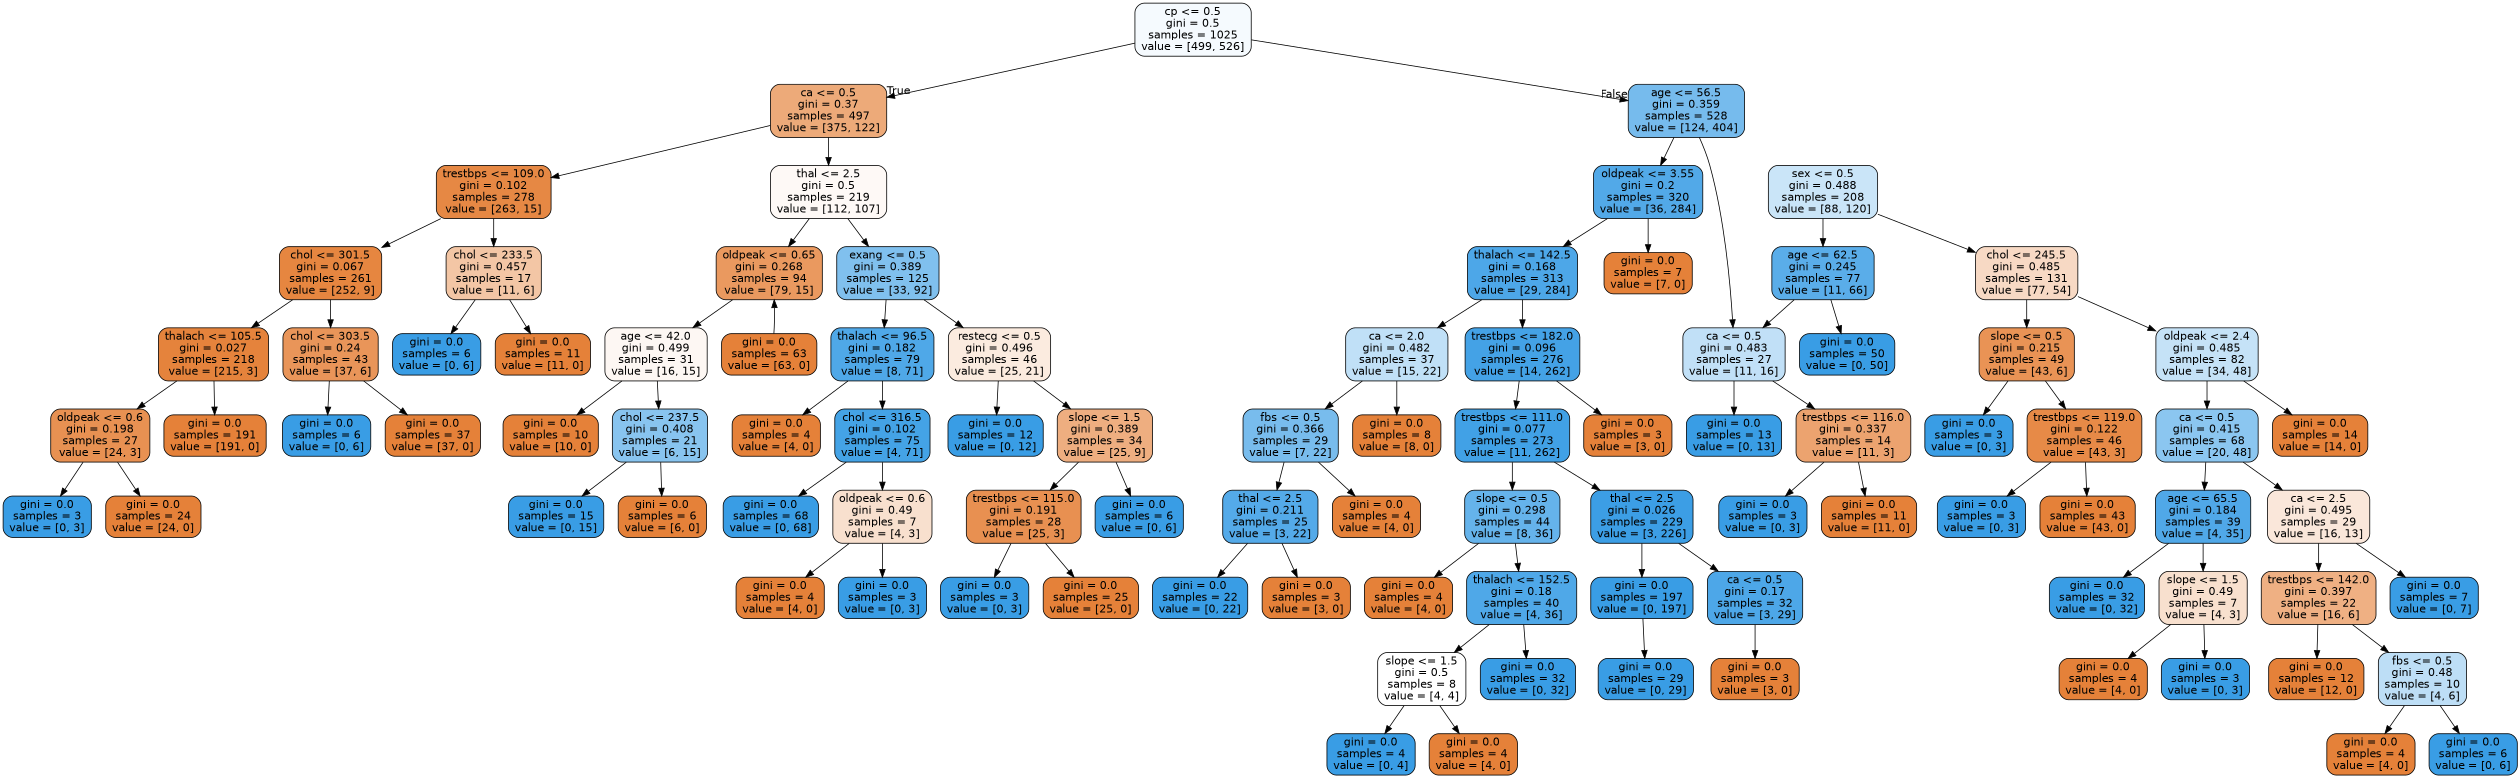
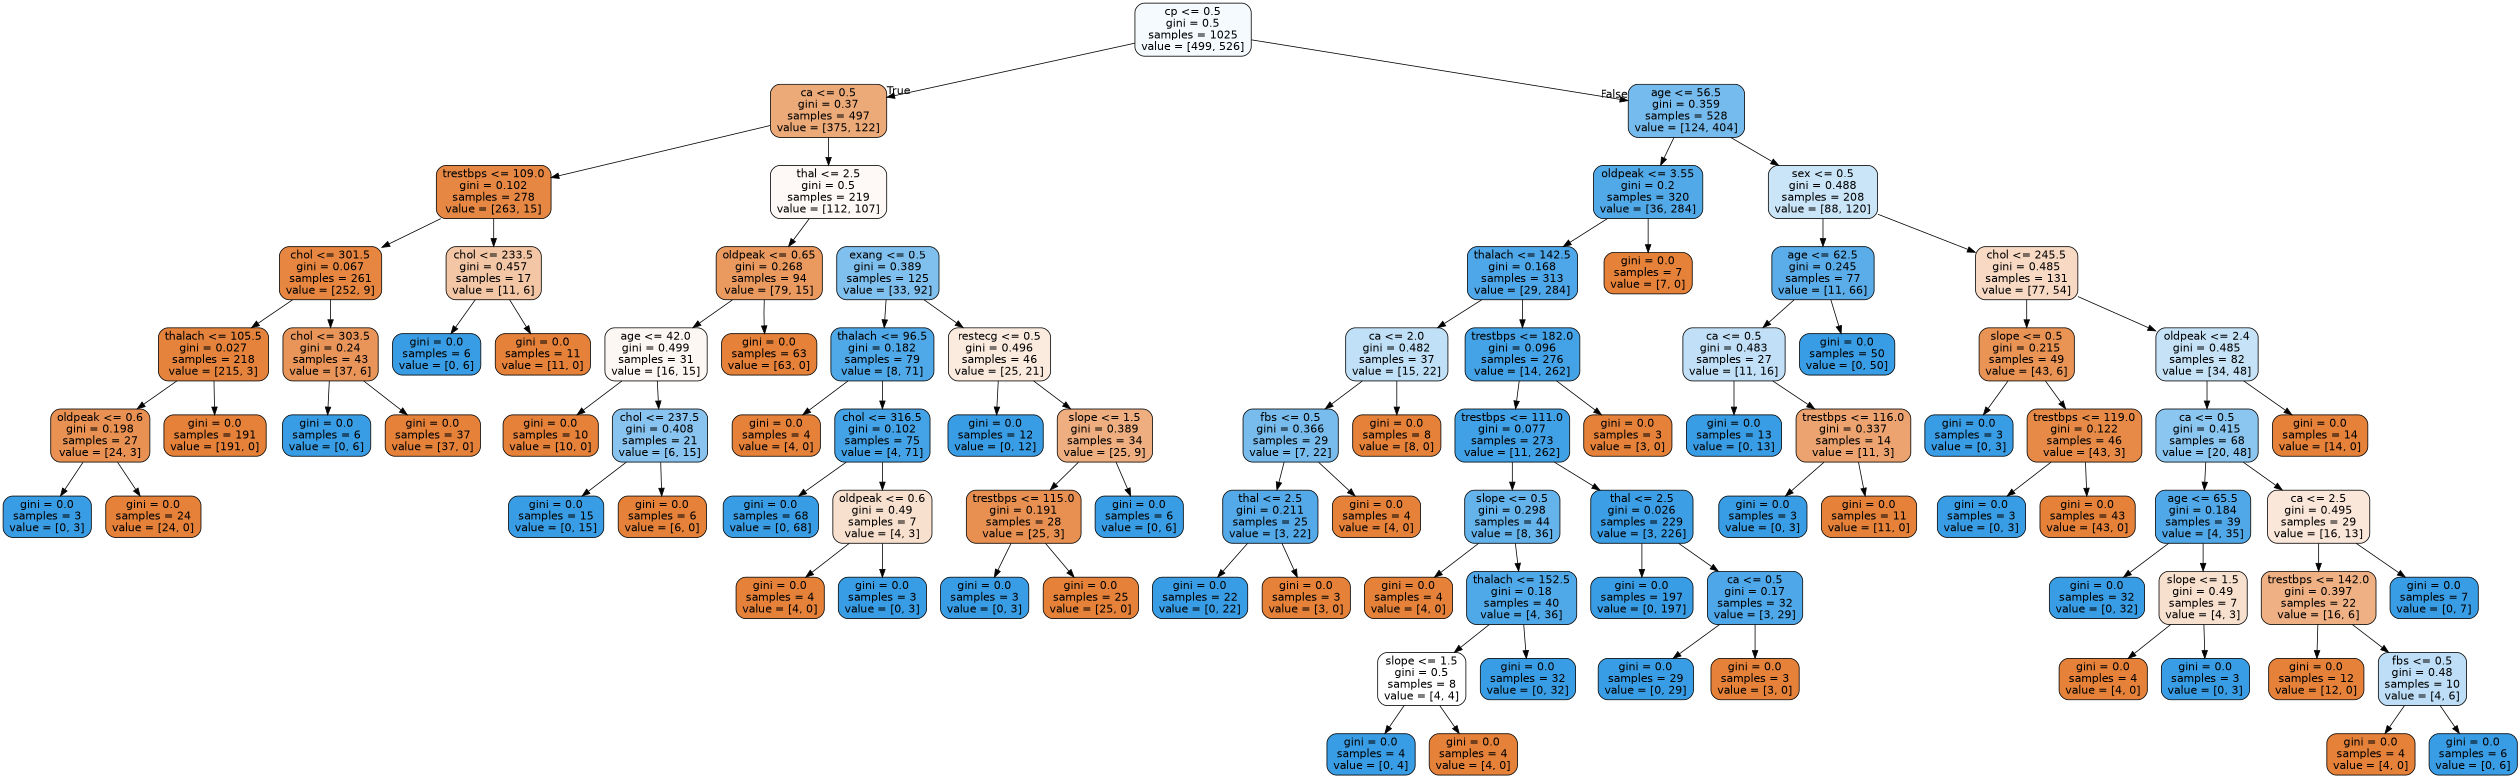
edge "age <= 56.5 gini = 0.359 samples = 528 value = [124, 404]" -> "ca <= 0.5 gini = 0.483 samples = 27 value = [11, 16]": now "age <= 56.5 gini = 0.359 samples = 528 value = [124, 404]" -> "sex <= 0.5 gini = 0.488 samples = 208 value = [88, 120]"
edge "thal <= 2.5 gini = 0.5 samples = 219 value = [112, 107]" -> "exang <= 0.5 gini = 0.389 samples = 125 value = [33, 92]": removed
edge "gini = 0.0 samples = 63 value = [63, 0]" -> "oldpeak <= 0.65 gini = 0.268 samples = 94 value = [79, 15]": reversed
edge "gini = 0.0 samples = 197 value = [0, 197]" -> "gini = 0.0 samples = 29 value = [0, 29]": now "ca <= 0.5 gini = 0.17 samples = 32 value = [3, 29]" -> "gini = 0.0 samples = 29 value = [0, 29]"
